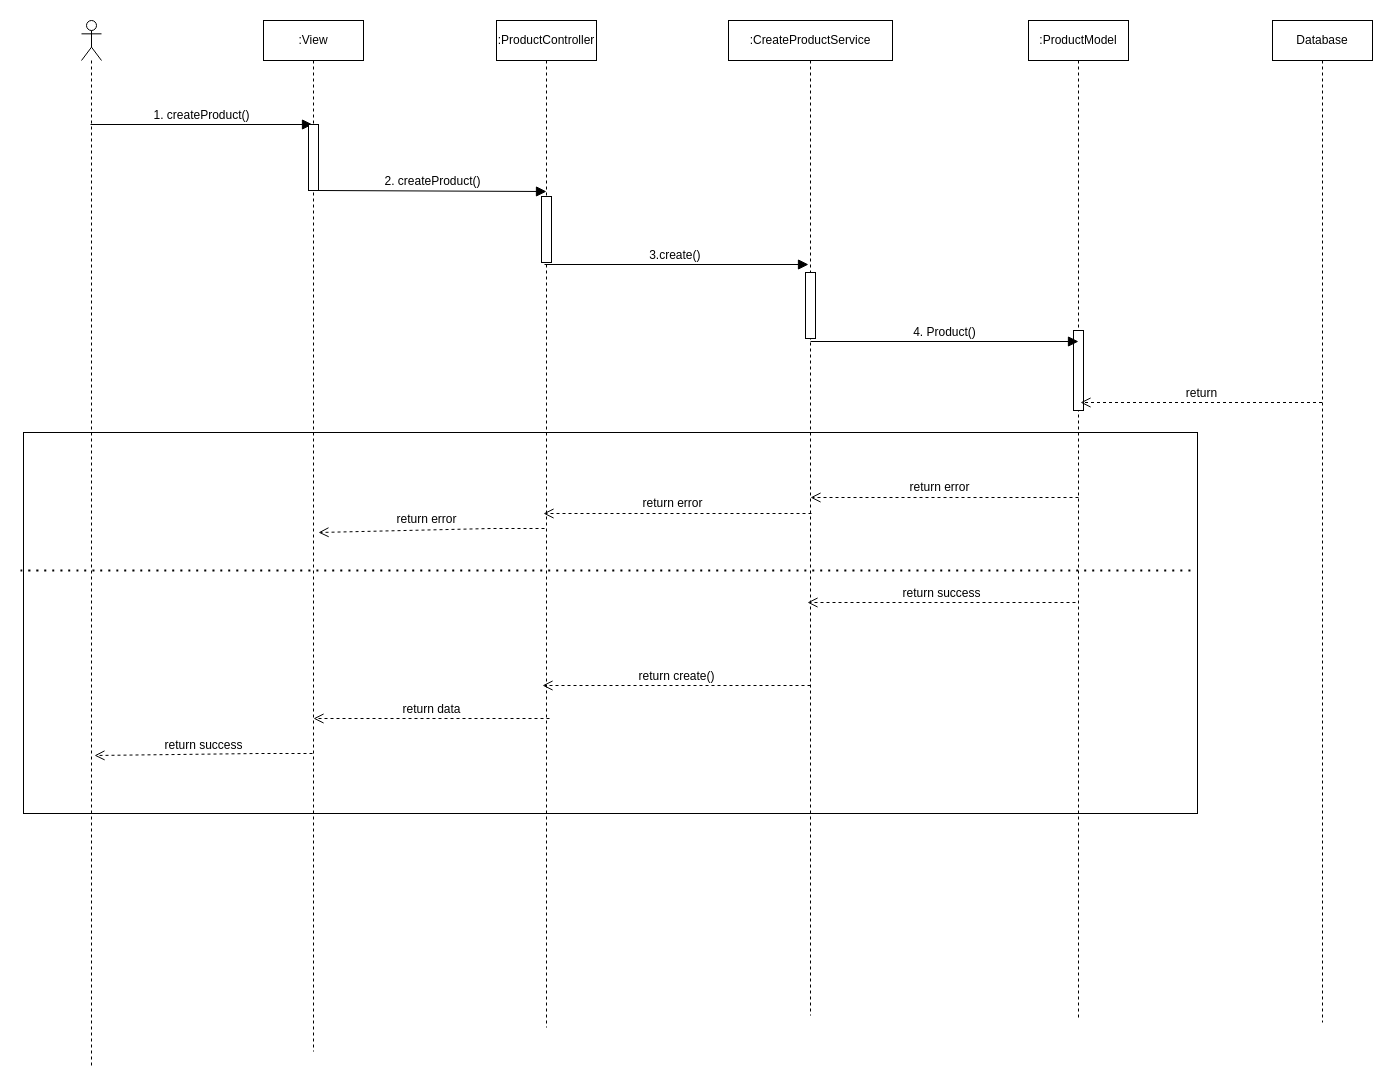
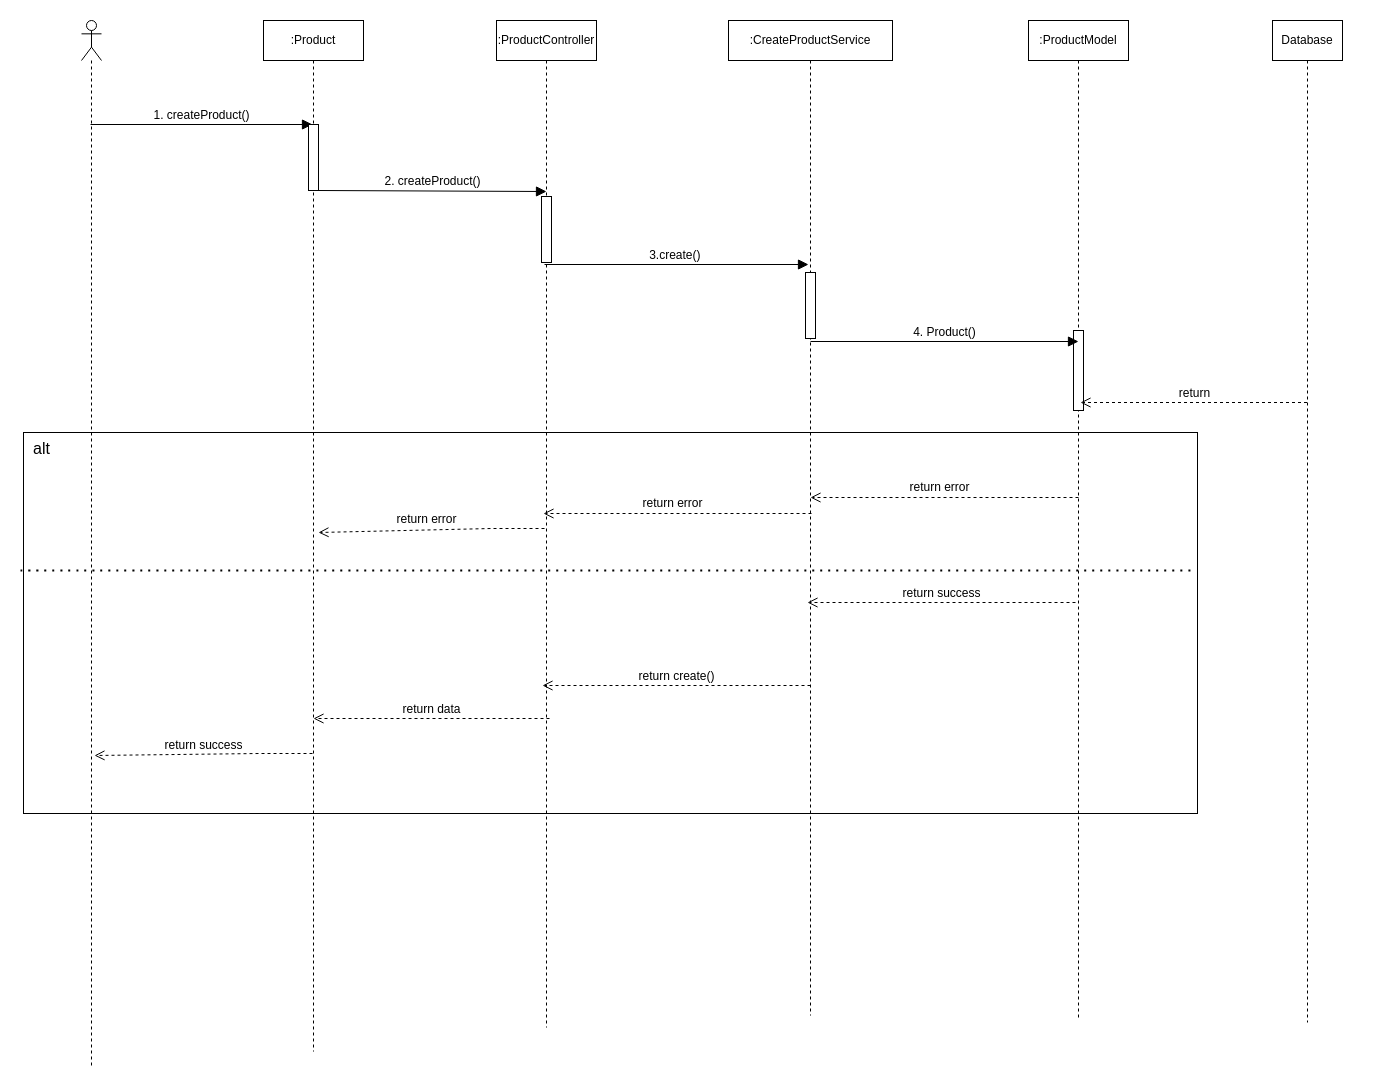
node ":View": label ":View" -> ":Product"
node "alt": added
node "Database": size 100x1002 -> 70x1002
